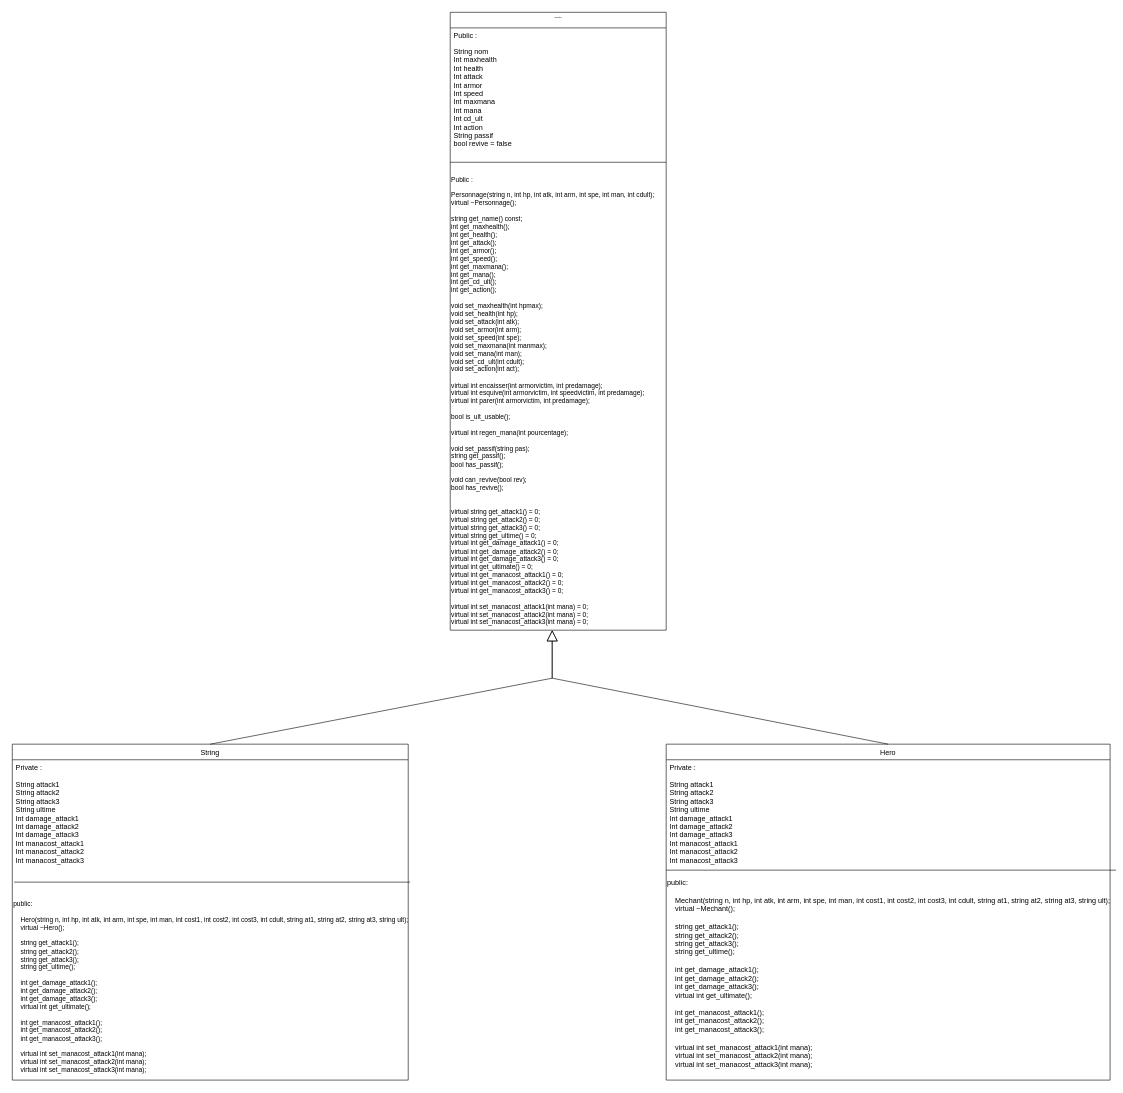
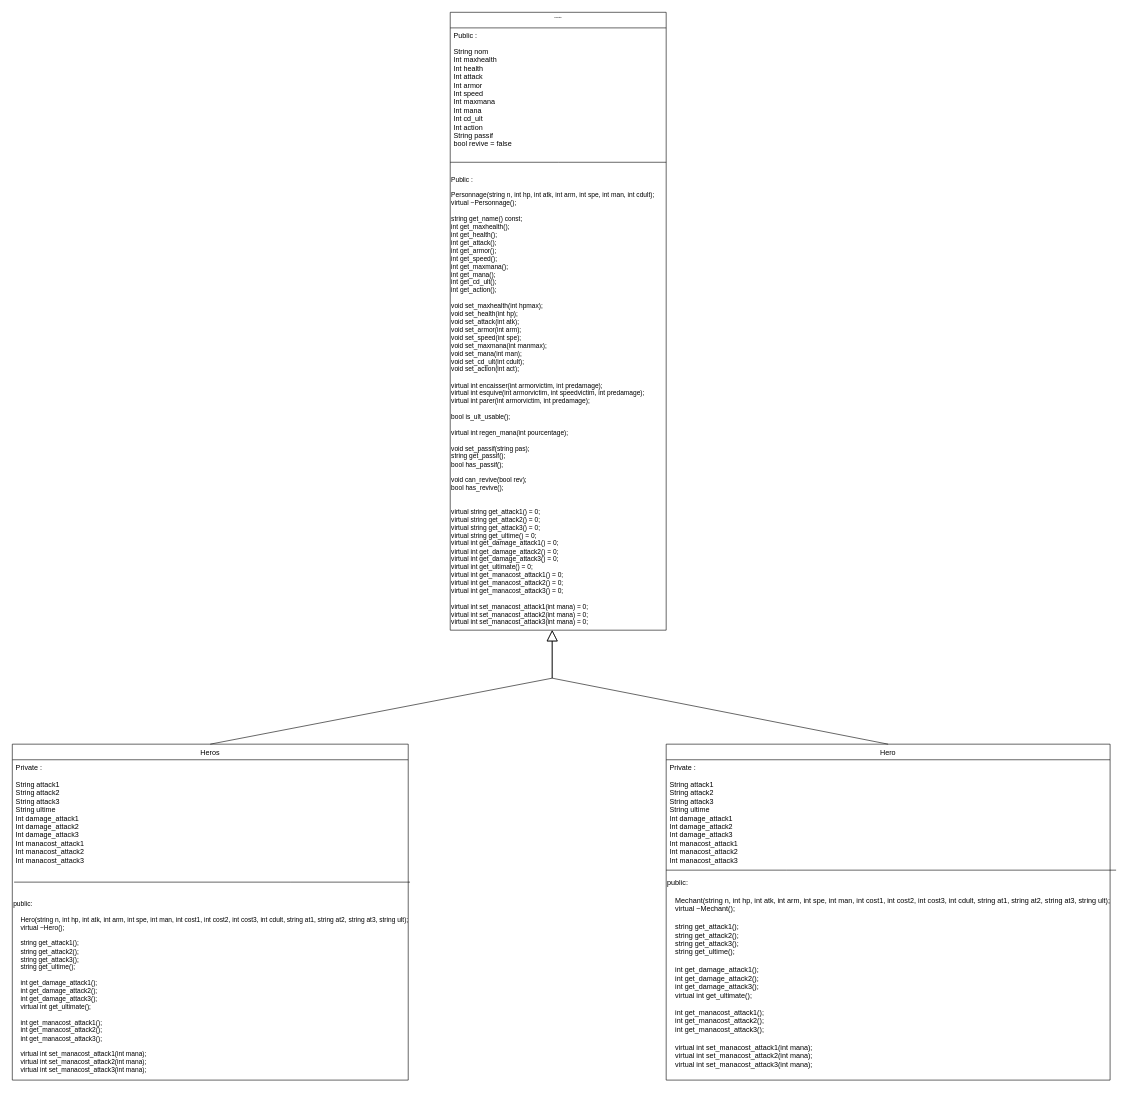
node "String": label "String" -> "Heros"
